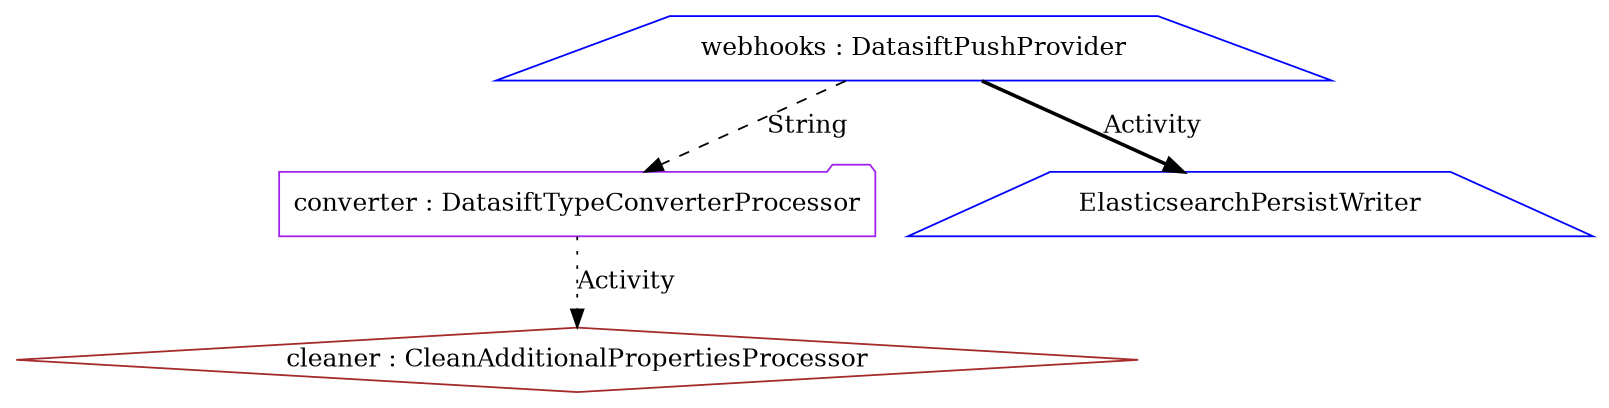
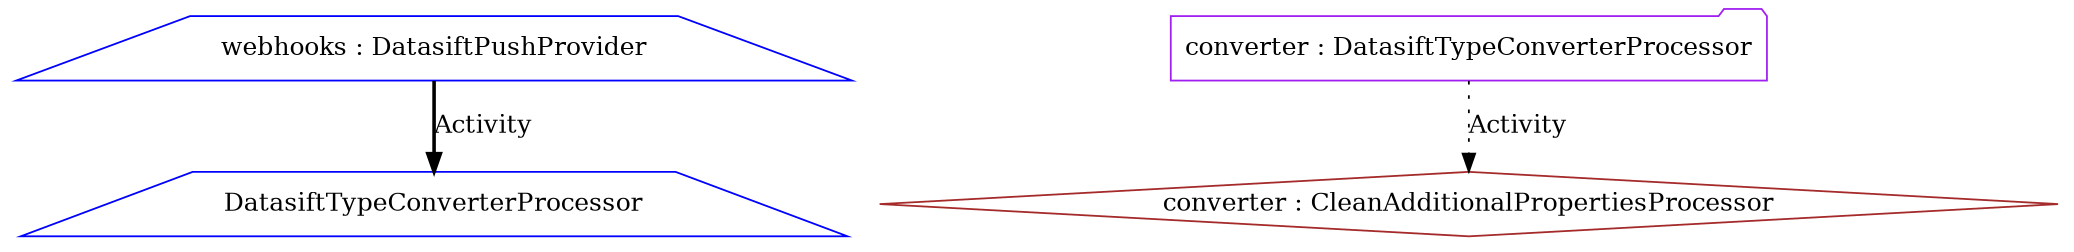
edge "webhooks : DatasiftPushProvider" -> "converter : DatasiftTypeConverterProcessor": removed, label "String"
node "ElasticsearchPersistWriter": label "ElasticsearchPersistWriter" -> "DatasiftTypeConverterProcessor"
node "cleaner : CleanAdditionalPropertiesProcessor": label "cleaner : CleanAdditionalPropertiesProcessor" -> "converter : CleanAdditionalPropertiesProcessor"
